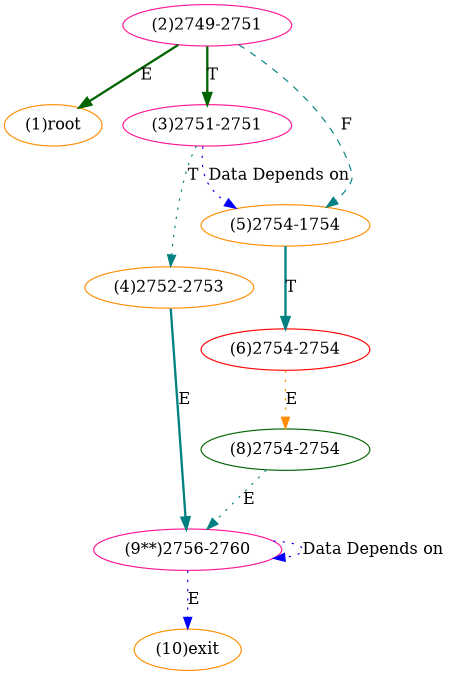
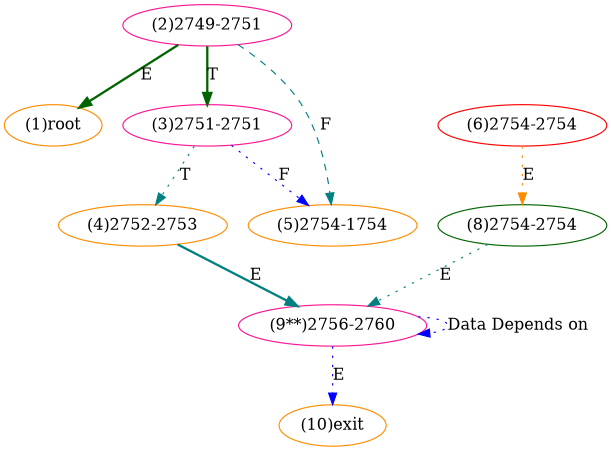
edge "(3)2751-2751" -> "(5)2754-1754": label "Data Depends on" -> "F"
edge "(5)2754-1754" -> "(6)2754-2754": removed, label "T"
